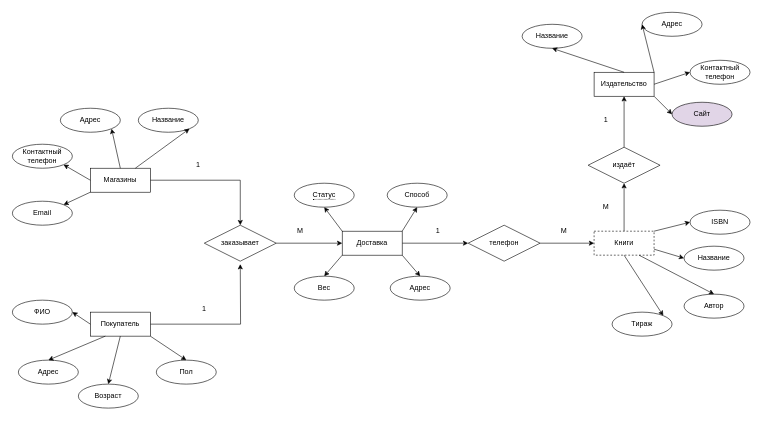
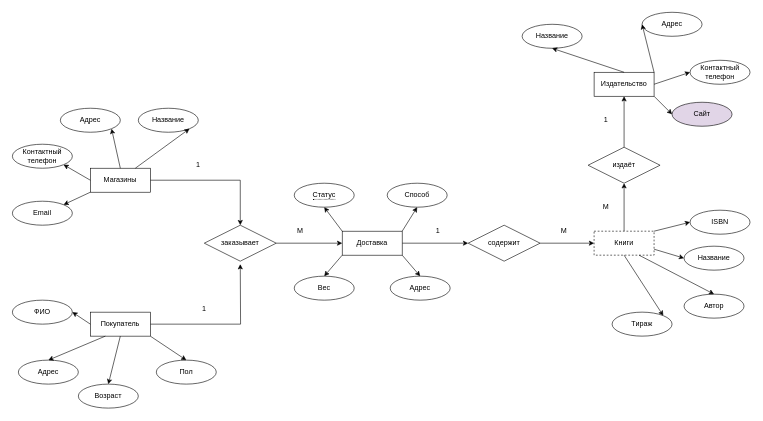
node "телефон": label "телефон" -> "содержит"
